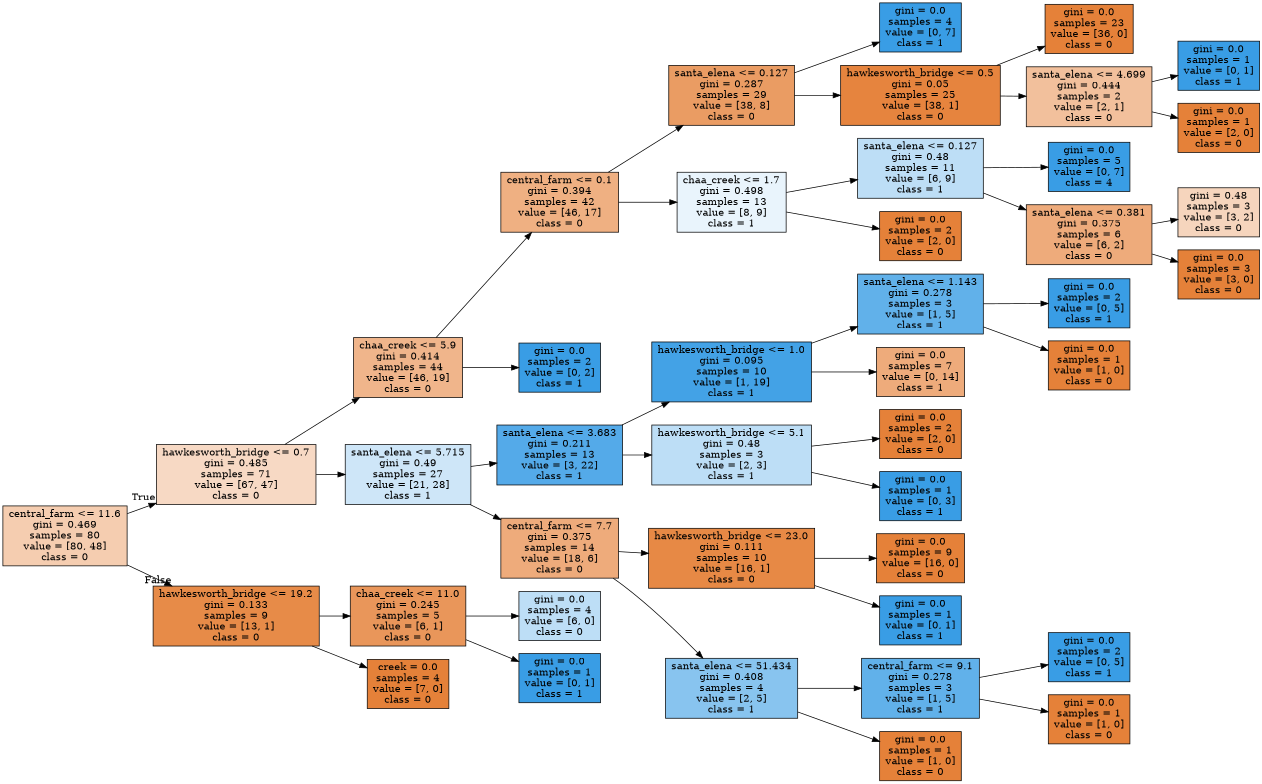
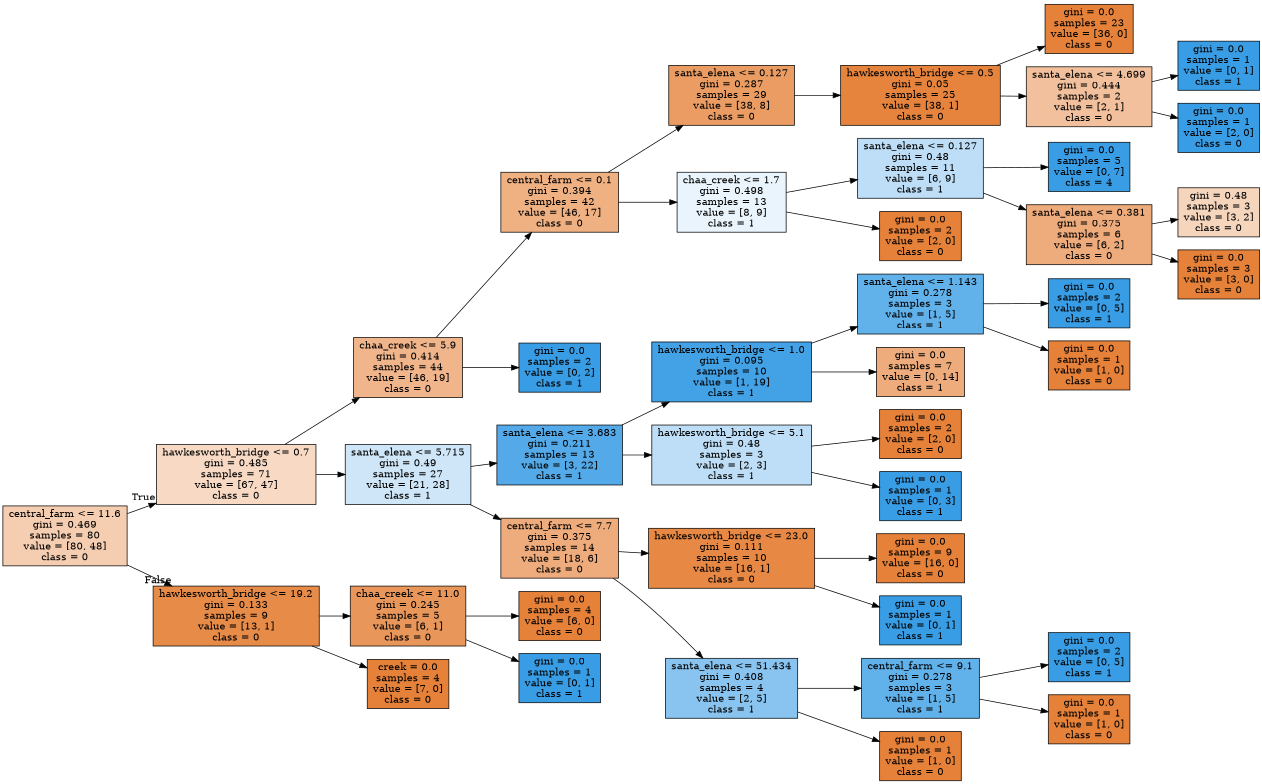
node "gini = 0.0 samples = 4 value = [0, 7] class = 1": removed
node "gini = 0.0 samples = 1 value = [2, 0] class = 0": fillcolor #e58139 -> #399de5
node "gini = 0.0 samples = 4 value = [6, 0] class = 0": fillcolor #bddef6 -> #e58139
